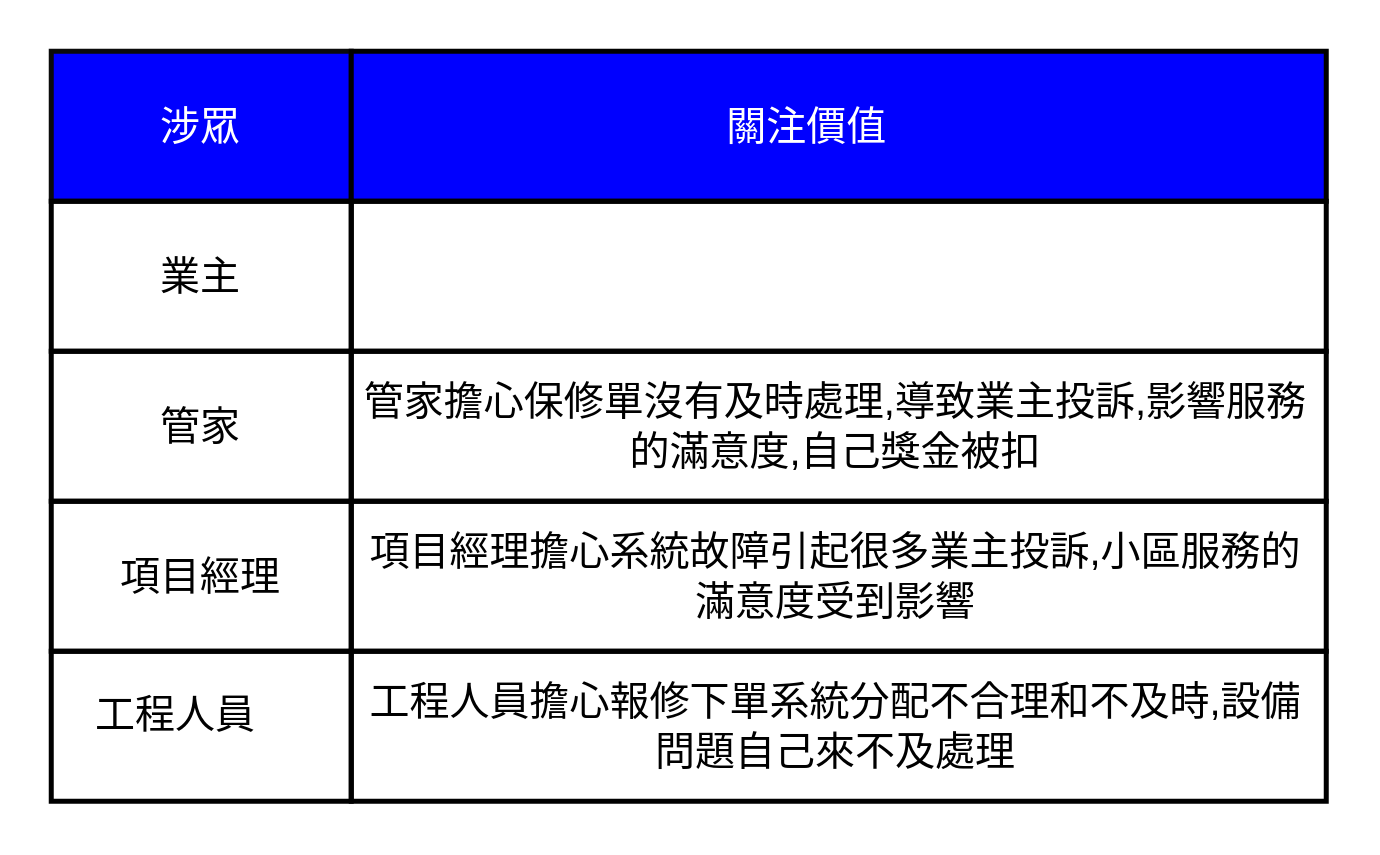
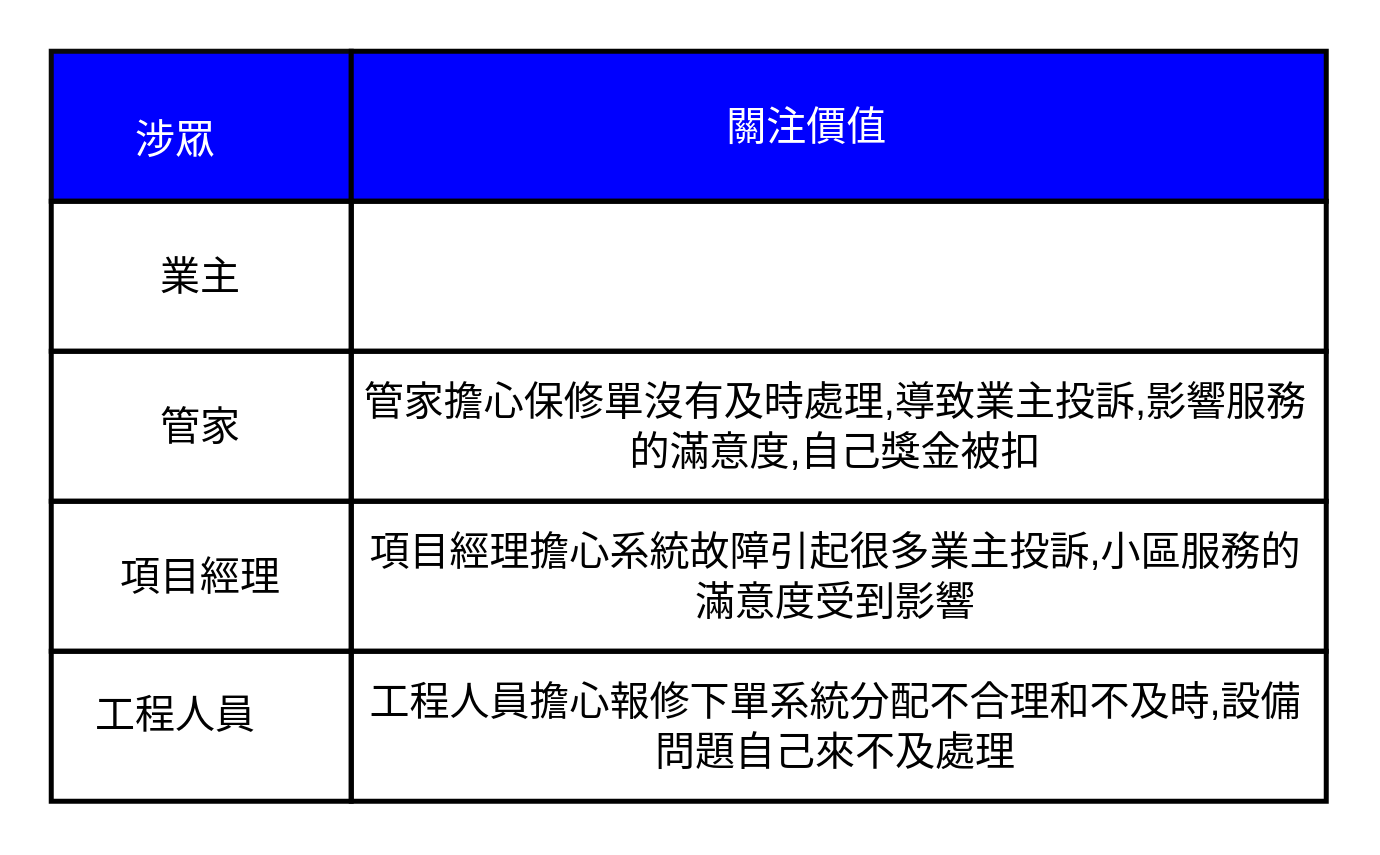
node "涉眾": moved (201, 126) -> (176, 139)
